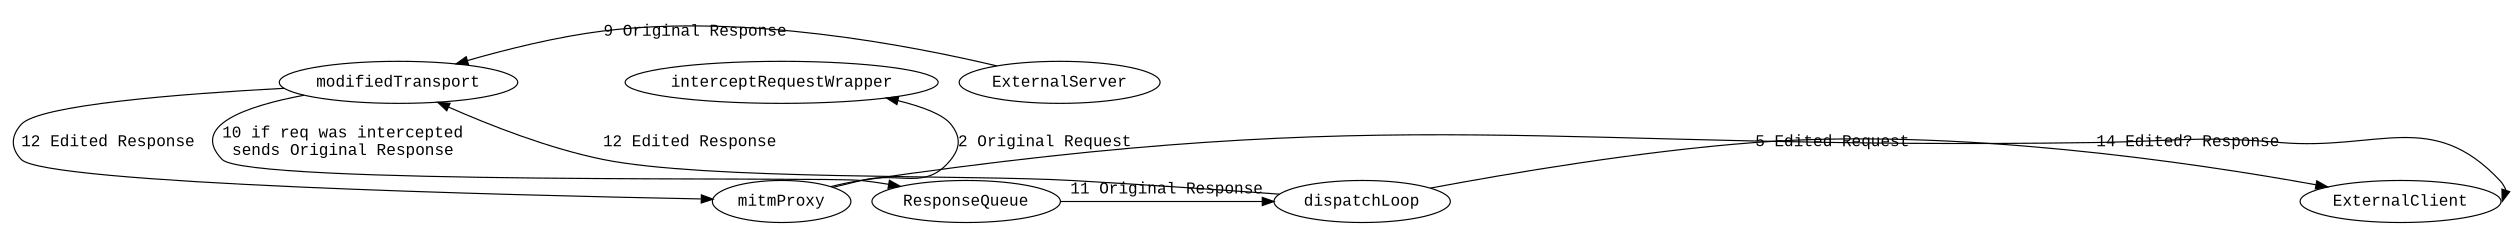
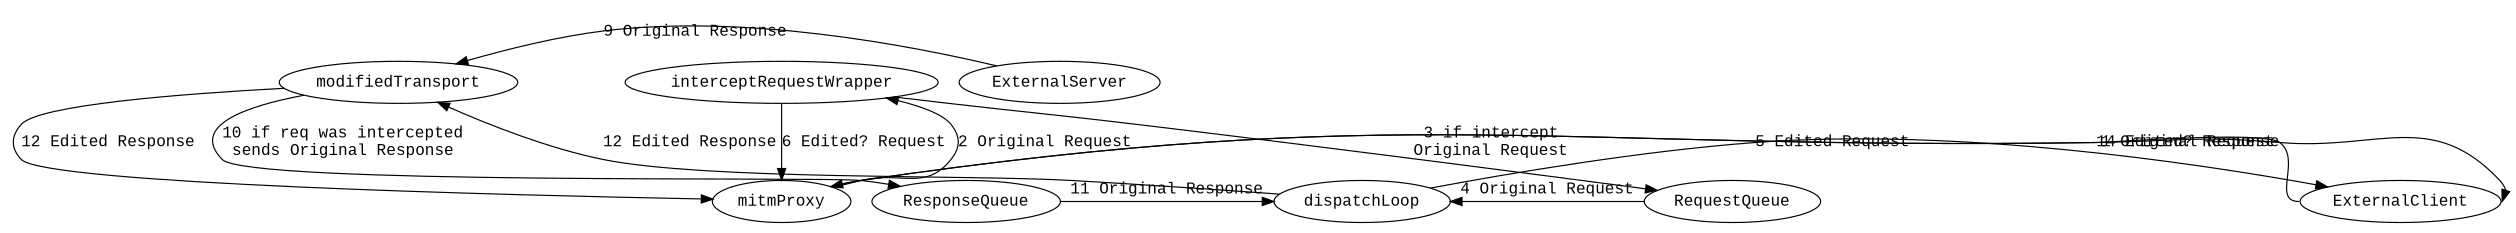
edge "interceptRequestWrapper" -> "mitmProxy": added, label "6 Edited? Request"
edge "ExternalClient" -> "mitmProxy": added, label "1 Original Request"
node "RequestQueue": added
